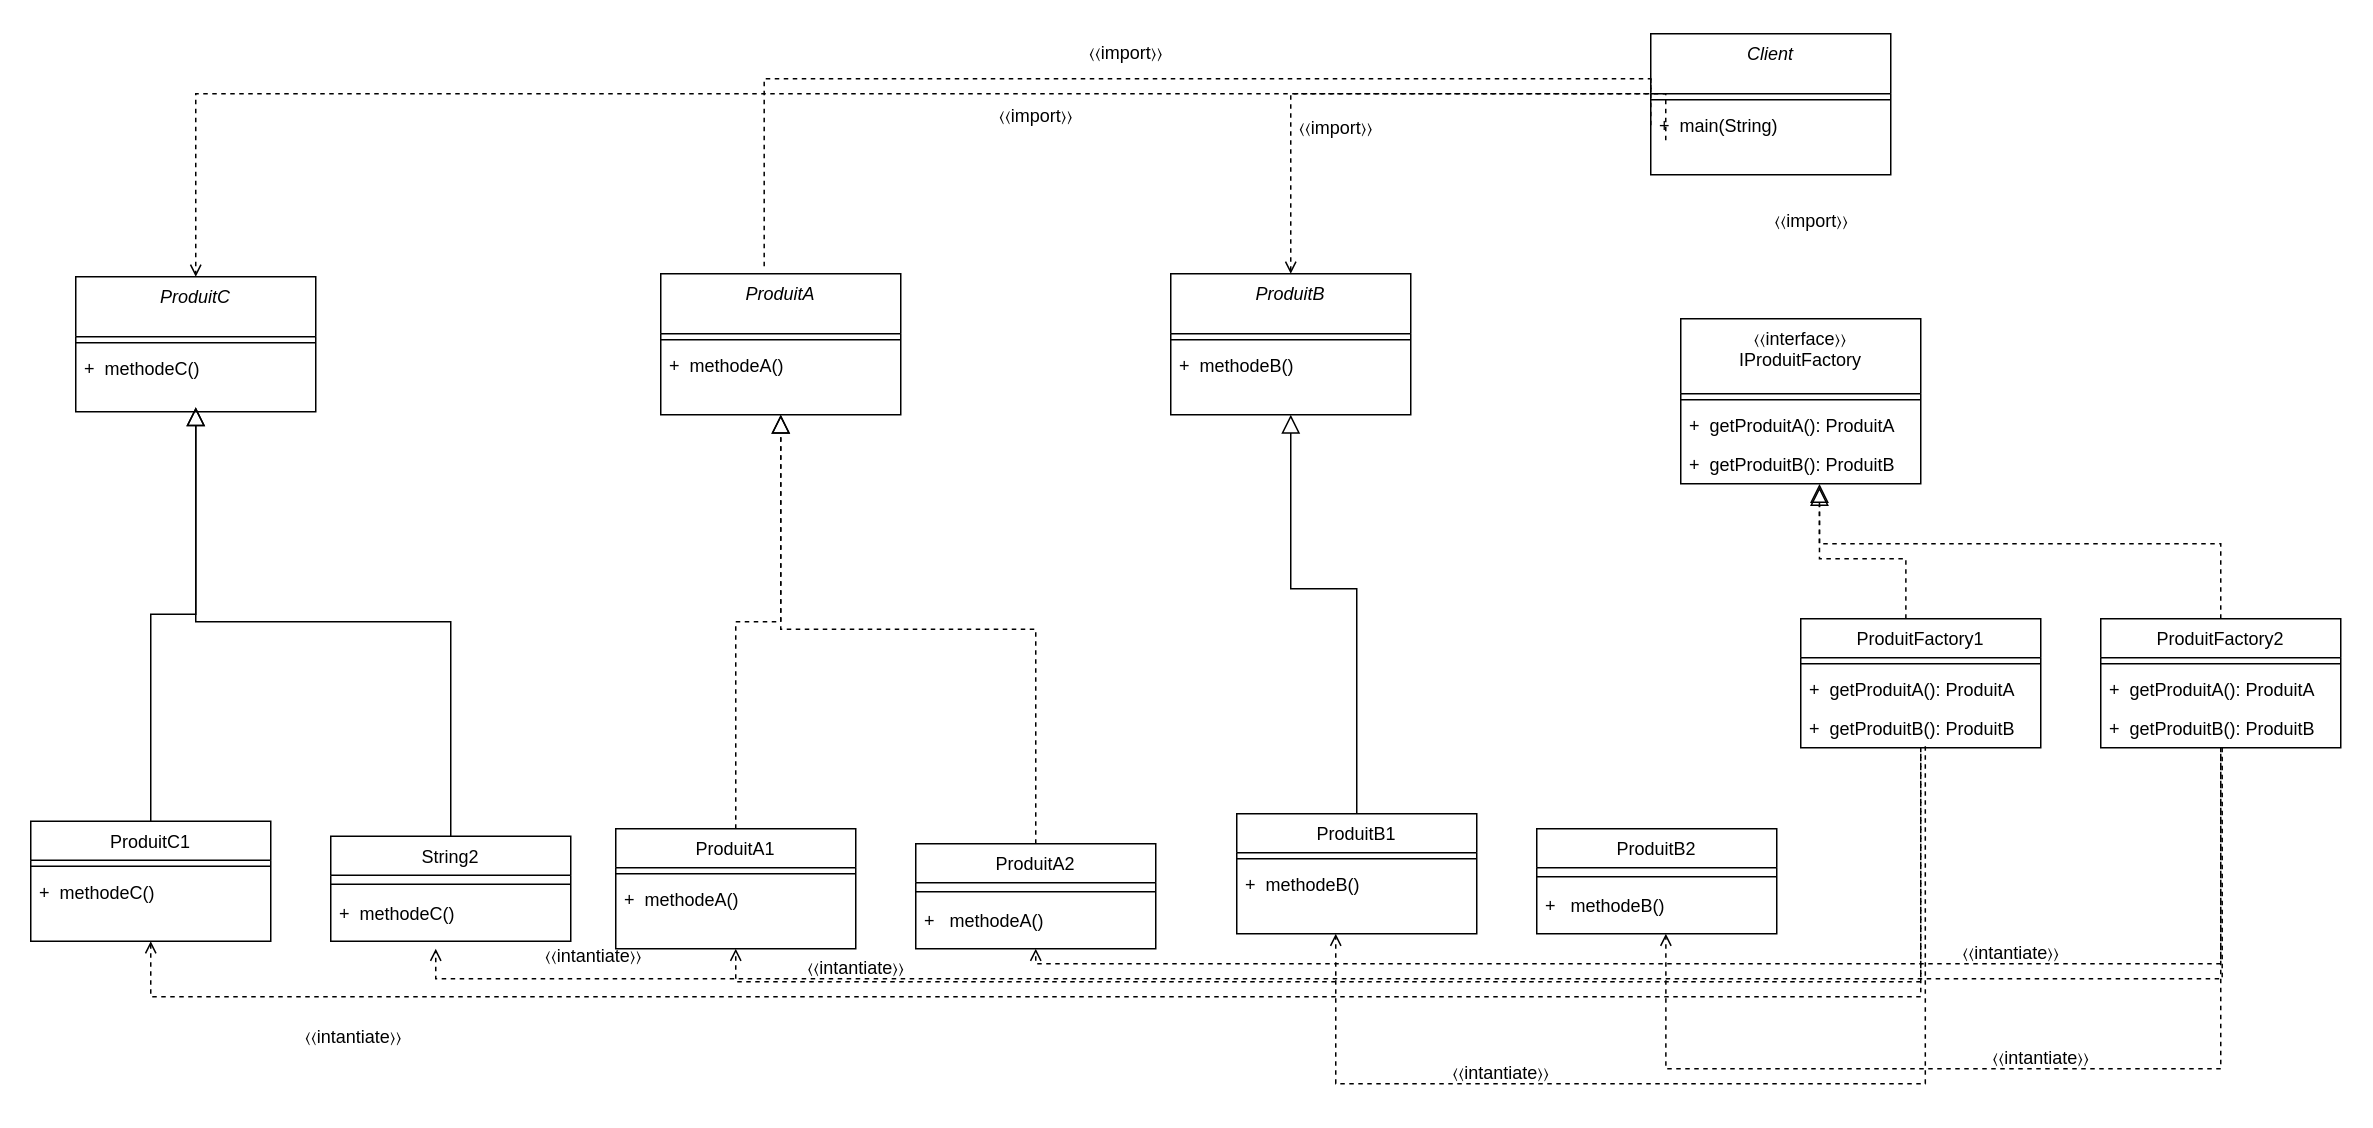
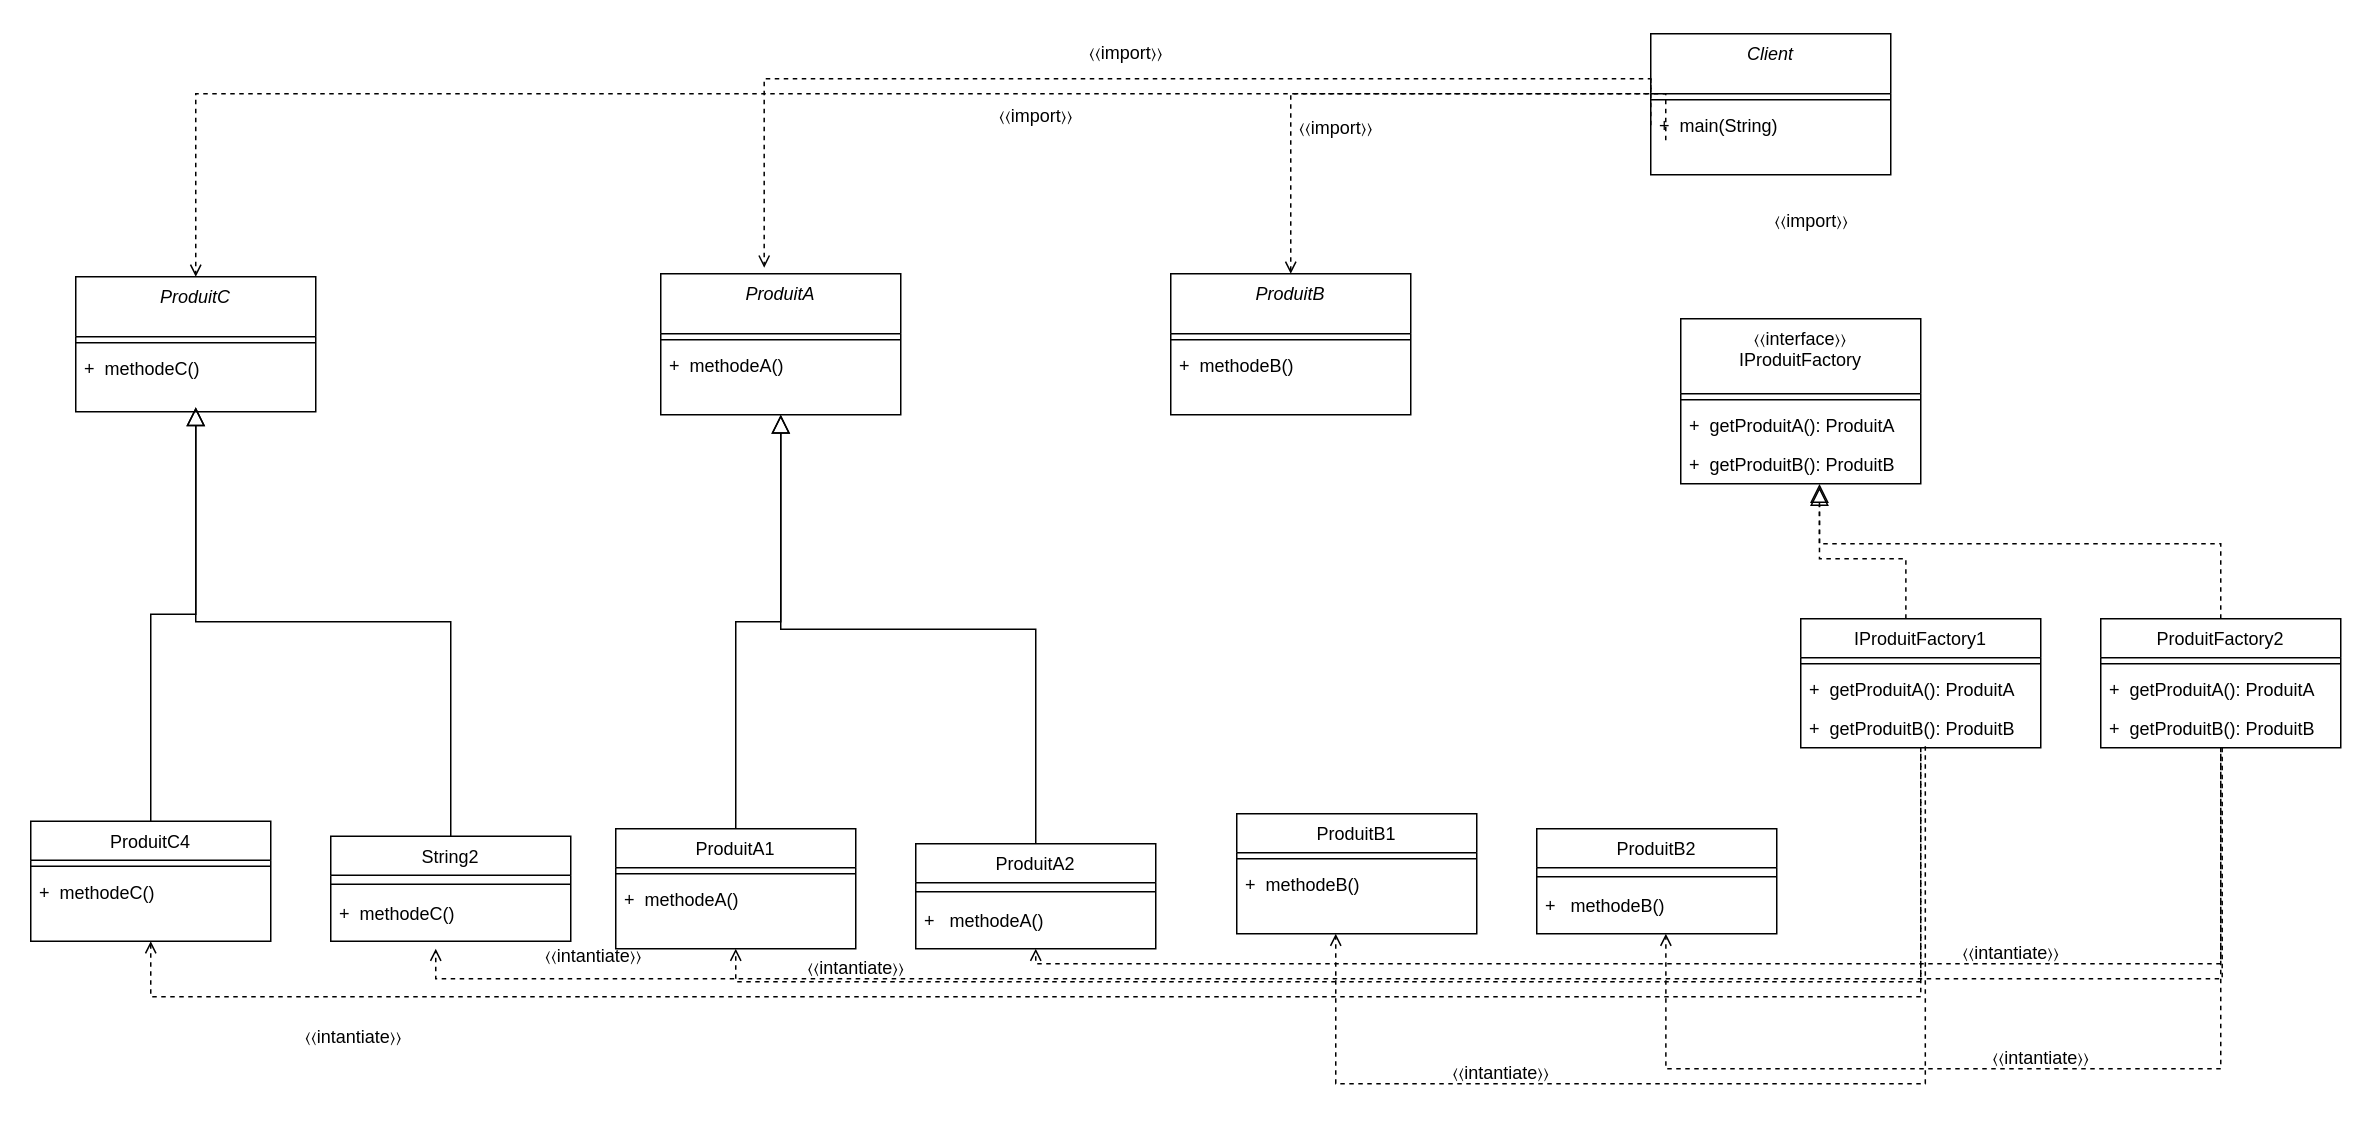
edge "+ main(String)" -- "ProduitA": arrowhead none -> open
edge "ProduitB1" -> "ProduitB": removed
edge "ProduitA2" -> "ProduitA": style dashed -> solid
node "ProduitFactory1": label "ProduitFactory1" -> "IProduitFactory1"
edge "ProduitA1" -> "ProduitA": style dashed -> solid
node "ProduitC1": label "ProduitC1" -> "ProduitC4"
